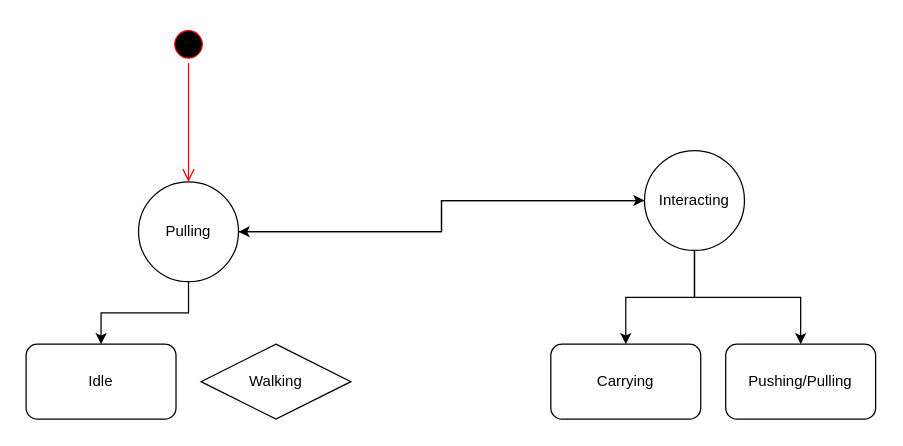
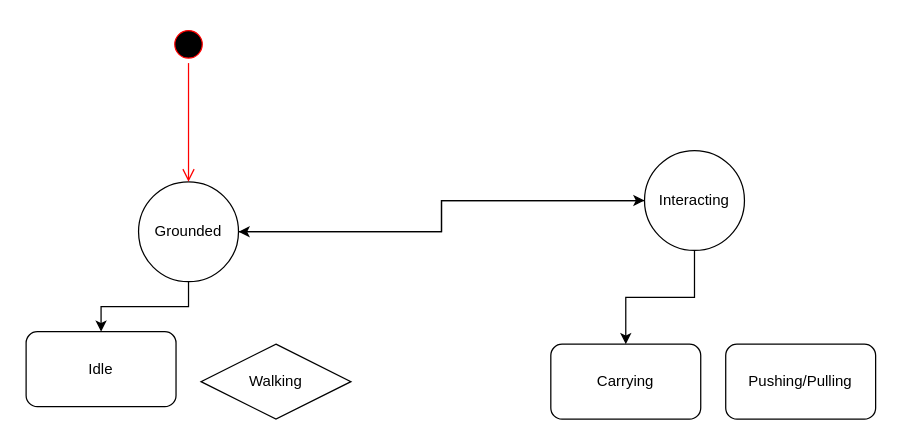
node "Pulling": label "Pulling" -> "Grounded"
edge "Interacting" -> "Pushing/Pulling": removed
node "Idle": moved (101, 382) -> (101, 369)
